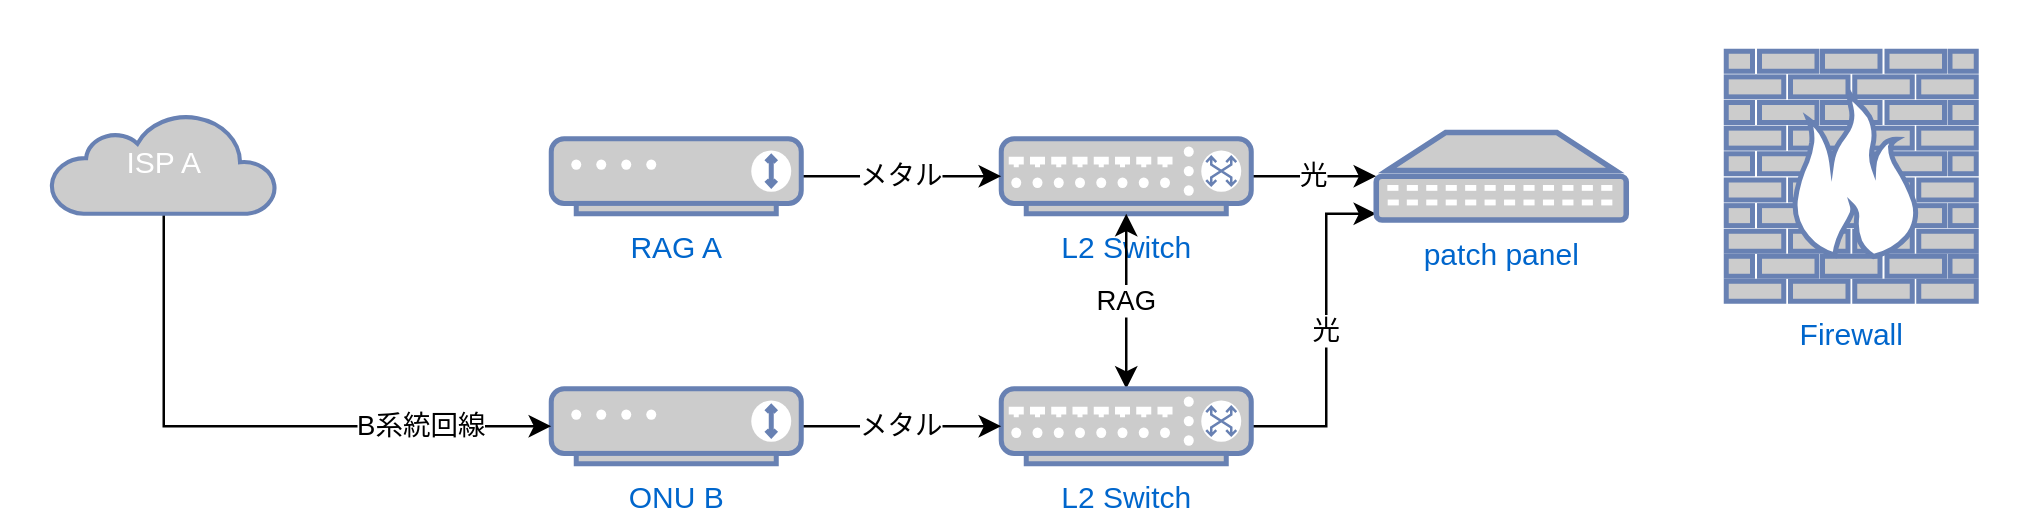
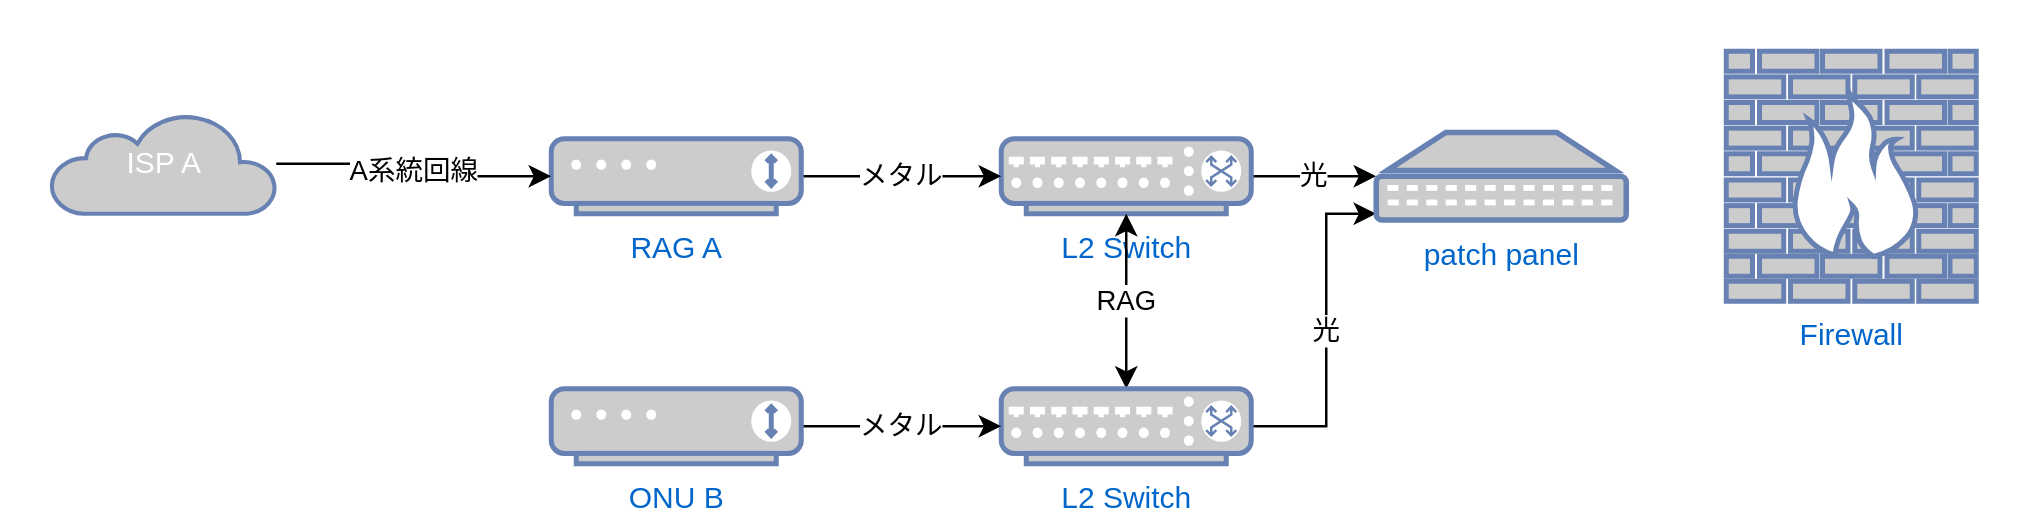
edge "ISP A" -> "RAG A": added, label "A系統回線"
edge "ISP A" -> "ONU B": removed, label "B系統回線"
